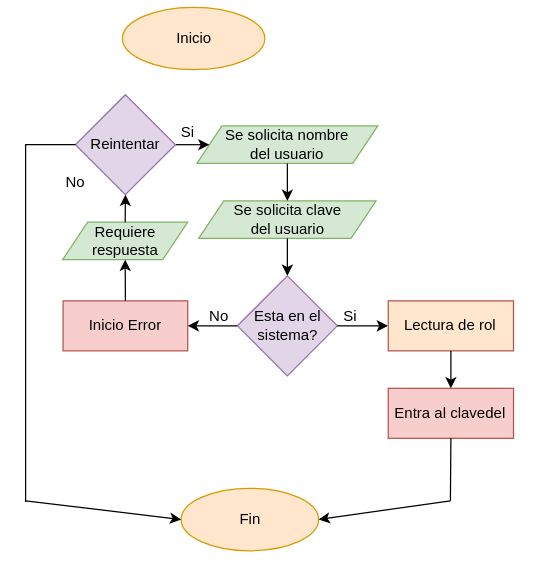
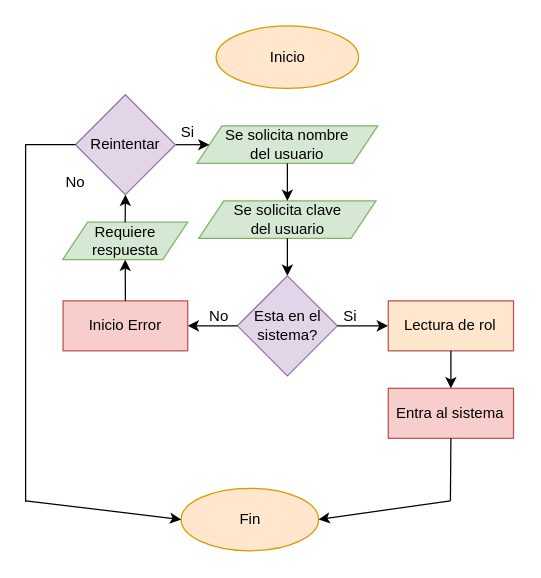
node "Inicio": moved (194, 38) -> (288, 57)
node "Entra al clavedel": label "Entra al clavedel" -> "Entra al sistema"
